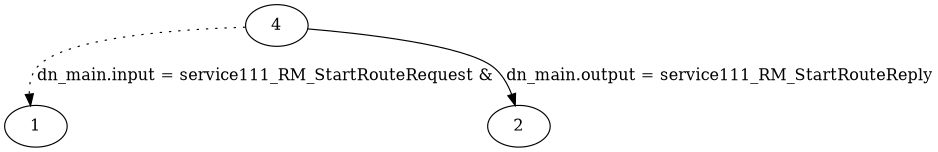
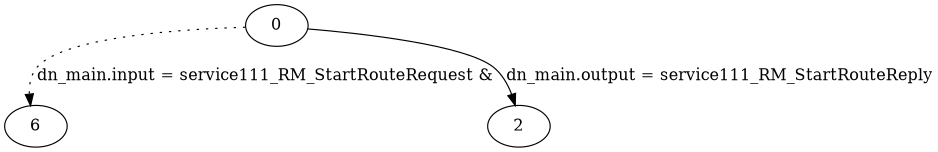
node "4": label "4" -> "0"
node "1": label "1" -> "6"
